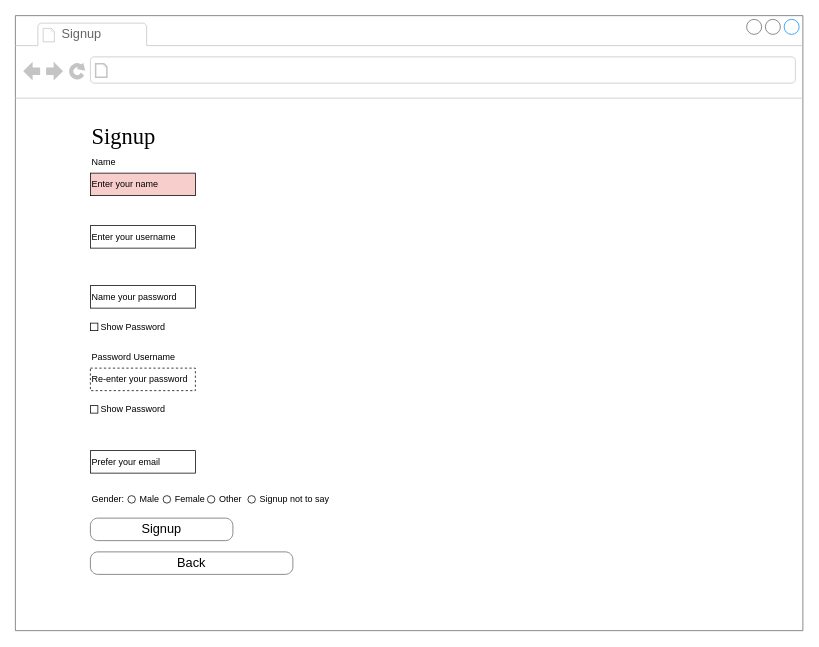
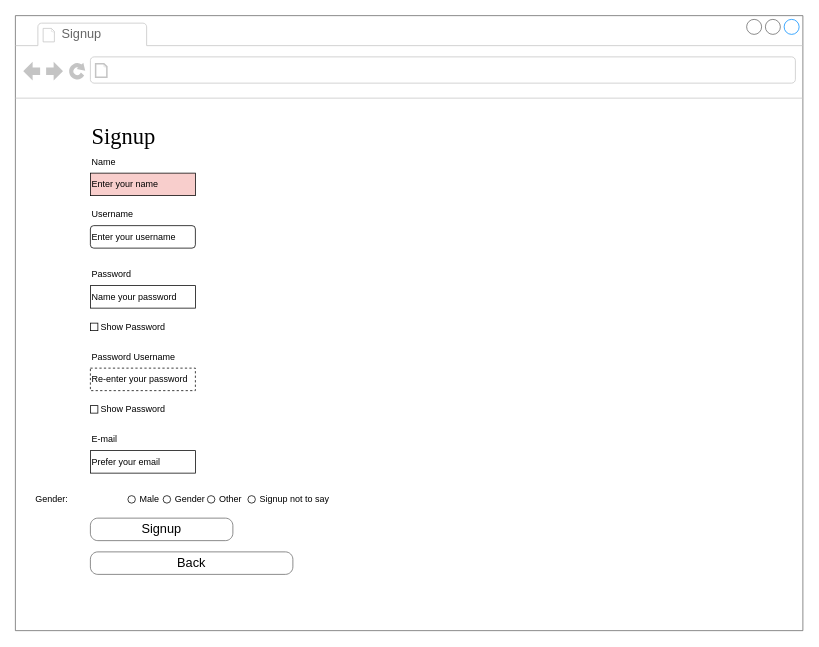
node "Username": added
node "Enter your username": shape rectangle -> rounded rectangle
node "Password": added
node "E-mail": added
node "Gender:": moved (109, 499) -> (53, 499)
node "Female": label "Female" -> "Gender"
